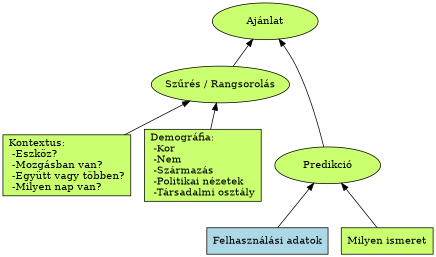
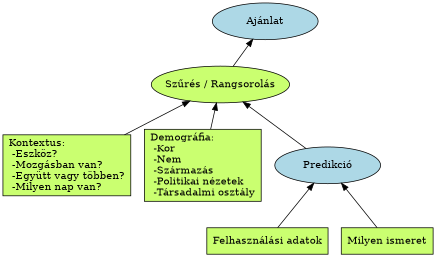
node "Ajánlat": fillcolor darkolivegreen1 -> lightblue
edge "Predikció" -> "Ajánlat": now "Predikció" -> "Szűrés / Rangsorolás"
node "Predikció": fillcolor darkolivegreen1 -> lightblue
node "Felhasználási adatok": fillcolor lightblue -> darkolivegreen1
